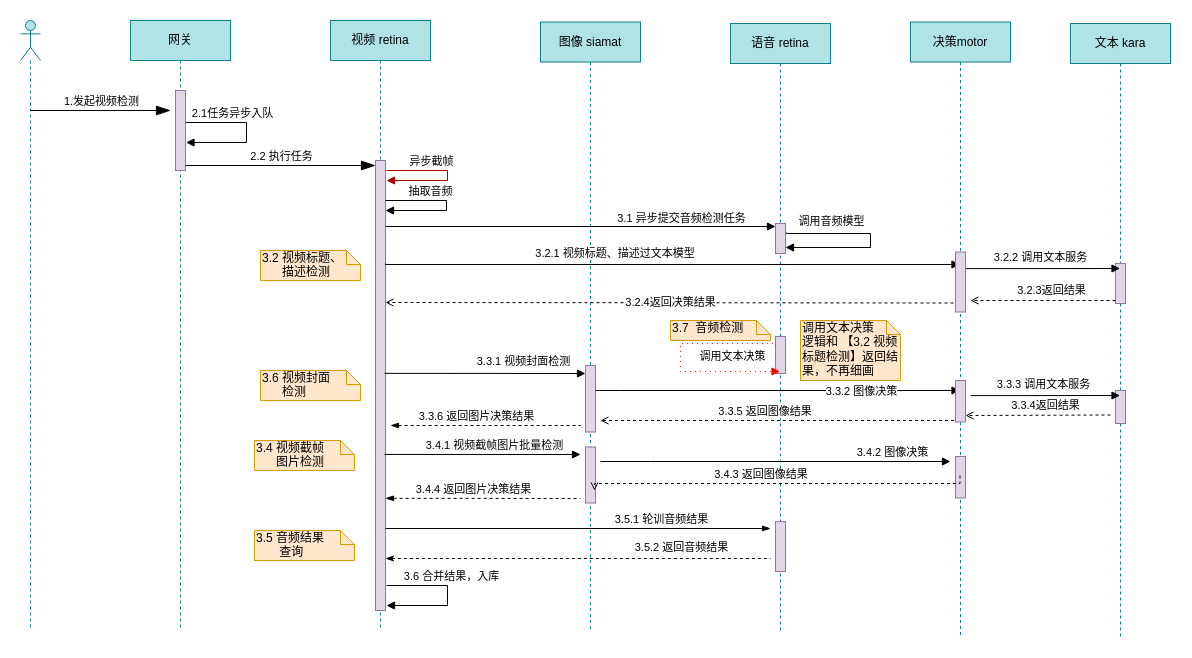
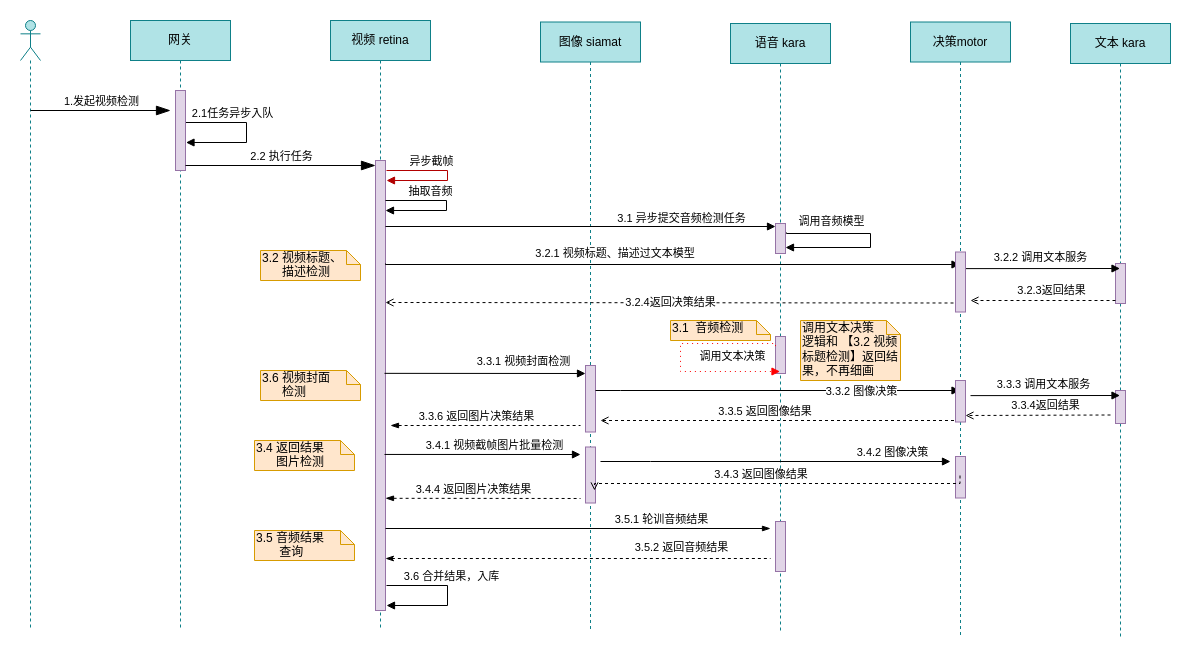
node "语音 retina": label "语音 retina" -> "语音 kara"
node "3.7 音频检测": label "3.7 音频检测" -> "3.1 音频检测"
node "3.4 视频截帧 图片检测": label "3.4 视频截帧 图片检测" -> "3.4 返回结果 图片检测"
